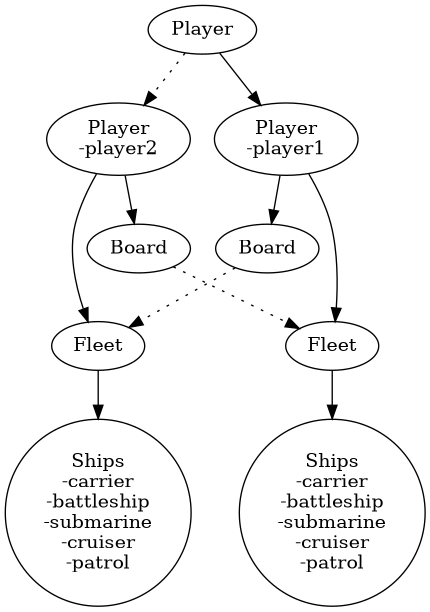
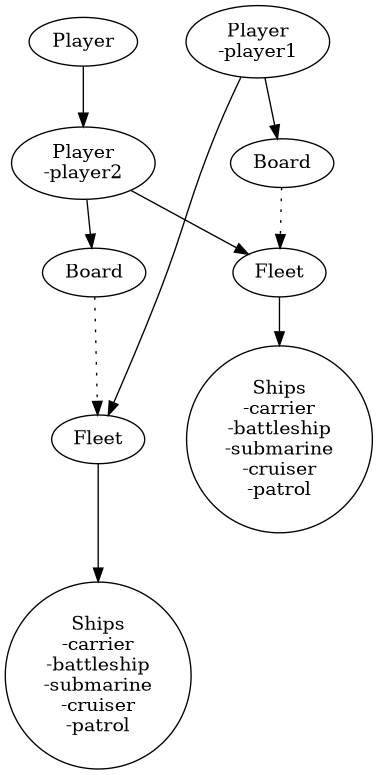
edge "Player" -> "Player -player2": style dotted -> solid
edge "Player" -> "Player -player1": removed
